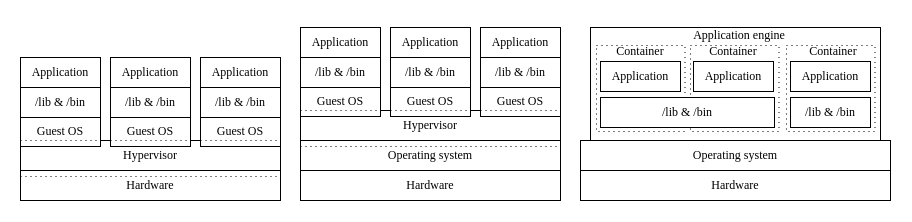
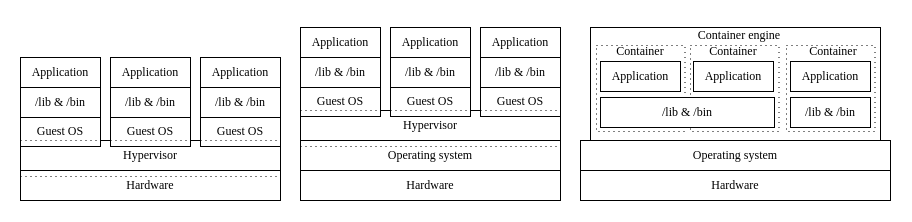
node "Application engine": label "Application engine" -> "Container engine"
